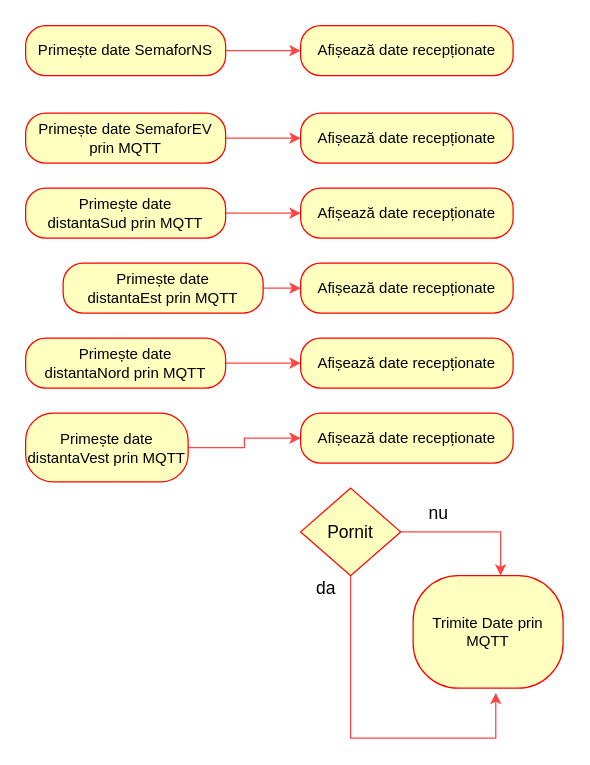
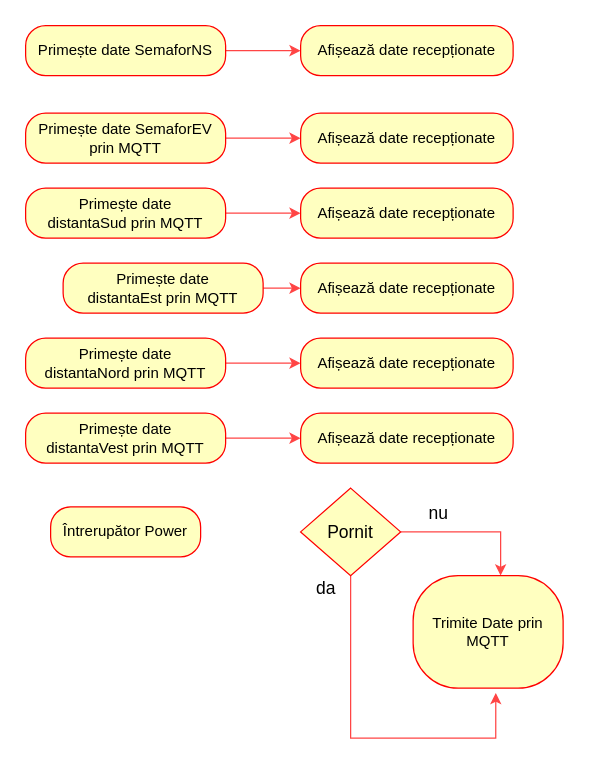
node "Primește date distantaVest prin MQTT": size 163x69 -> 200x50
node "Întrerupător Power": added
